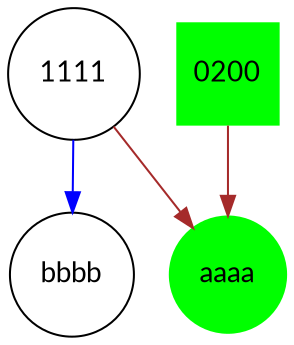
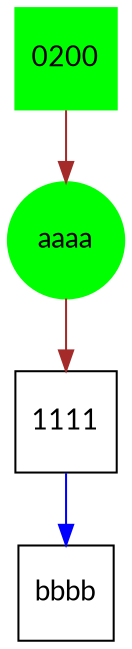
node "1111": shape circle -> square
edge "1111" -> "aaaa": reversed
node "bbbb": shape circle -> square
